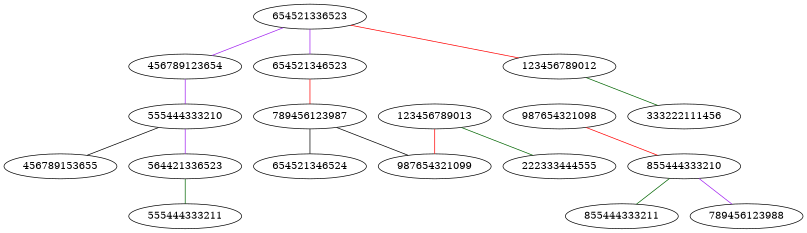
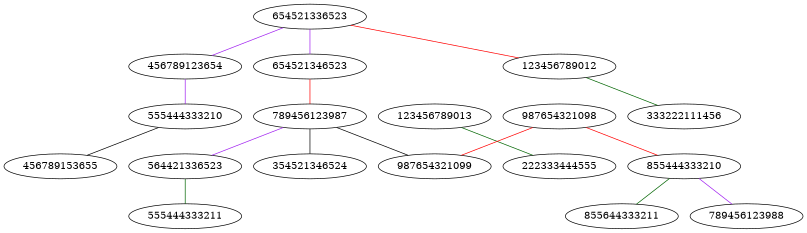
edge "555444333210" -- "564421336523": now "789456123987" -- "564421336523"
edge "123456789013" -- "987654321099": now "987654321098" -- "987654321099"
node "654521346524": label "654521346524" -> "354521346524"
node "855444333211": label "855444333211" -> "855644333211"
